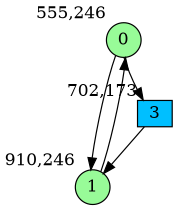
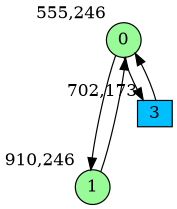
edge "3 702,173" -> "1 910,246": now "3 702,173" -> "0 555,246"
